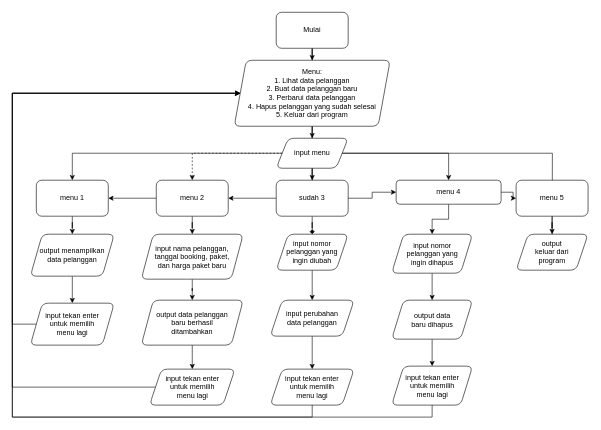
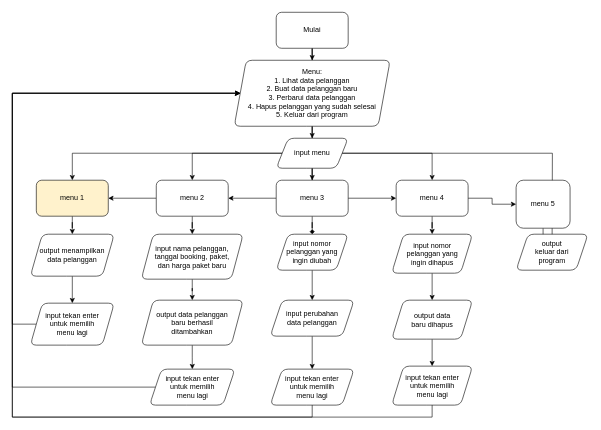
edge "input menu" -> "menu 2": style dashed -> solid
node "menu 4": size 105x24 -> 72x36
node "menu 1": fillcolor #ffffff -> #fff2cc
node "sudah 3": label "sudah 3" -> "menu 3"
node "menu 5": size 72x36 -> 54x48
